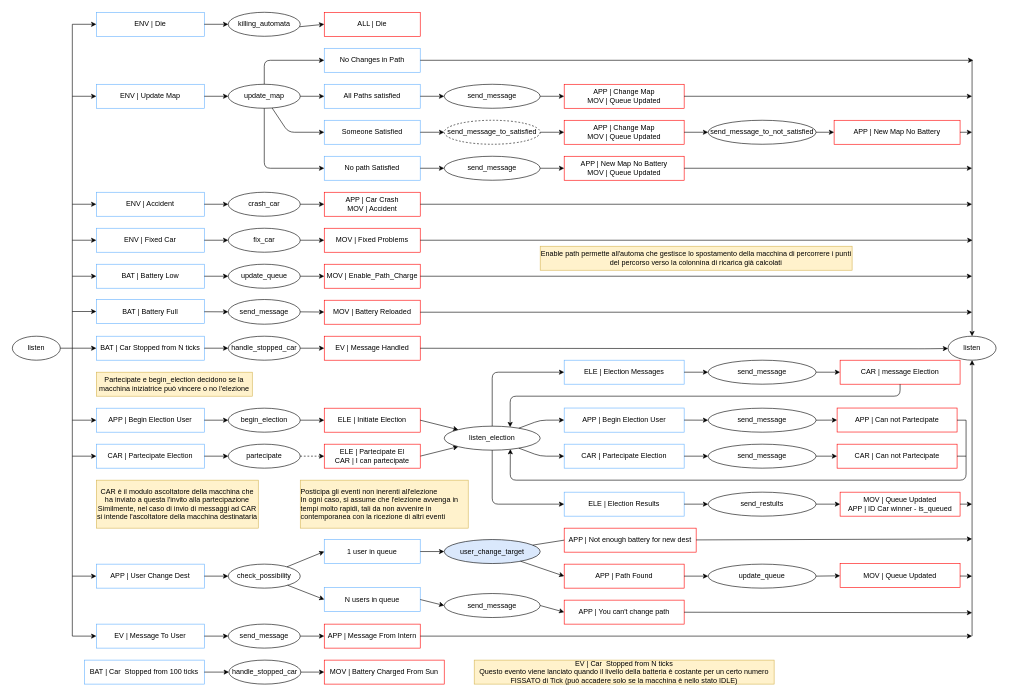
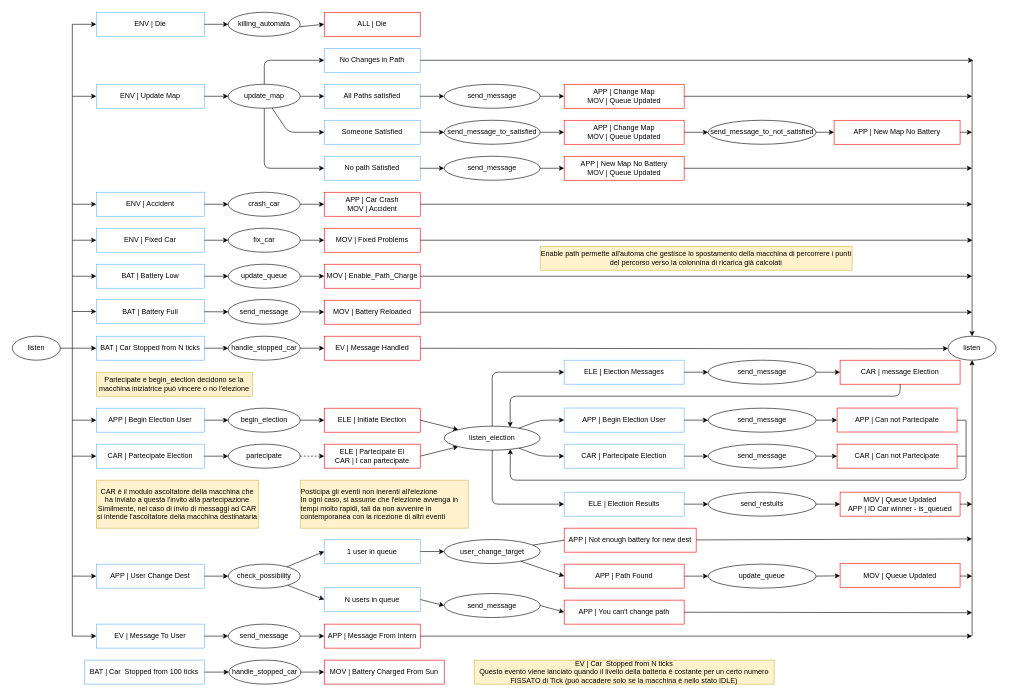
node "send_message_to_satisfied": style dashed -> solid
node "user_change_target": fillcolor #dae8fc -> #ffffff
